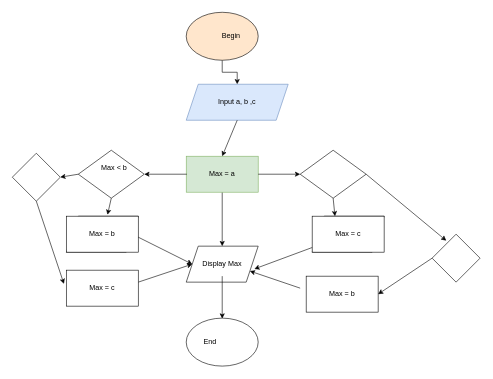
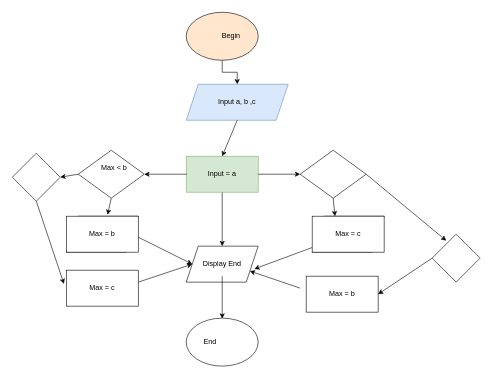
node "Max = a": label "Max = a" -> "Input = a"
node "Display Max": label "Display Max" -> "Display End"
